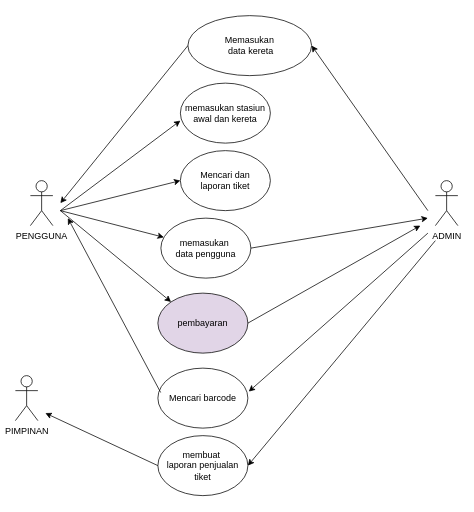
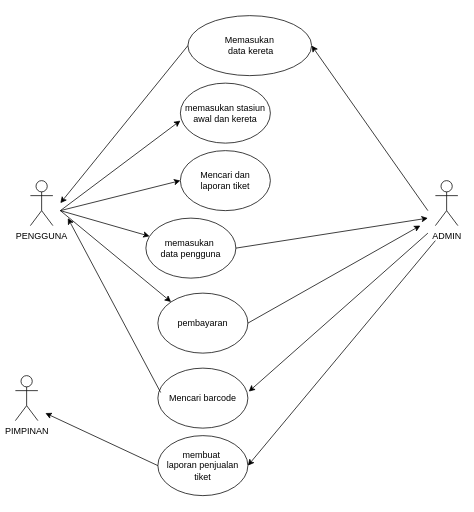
node "memasukan data pengguna": moved (206, 248) -> (191, 248)
node "pembayaran": fillcolor #e1d5e7 -> #ffffff
